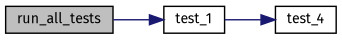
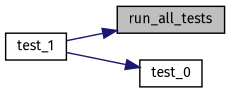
edge "run_all_tests" -> "test_1": reversed
node "test_4": label "test_4" -> "test_0"
